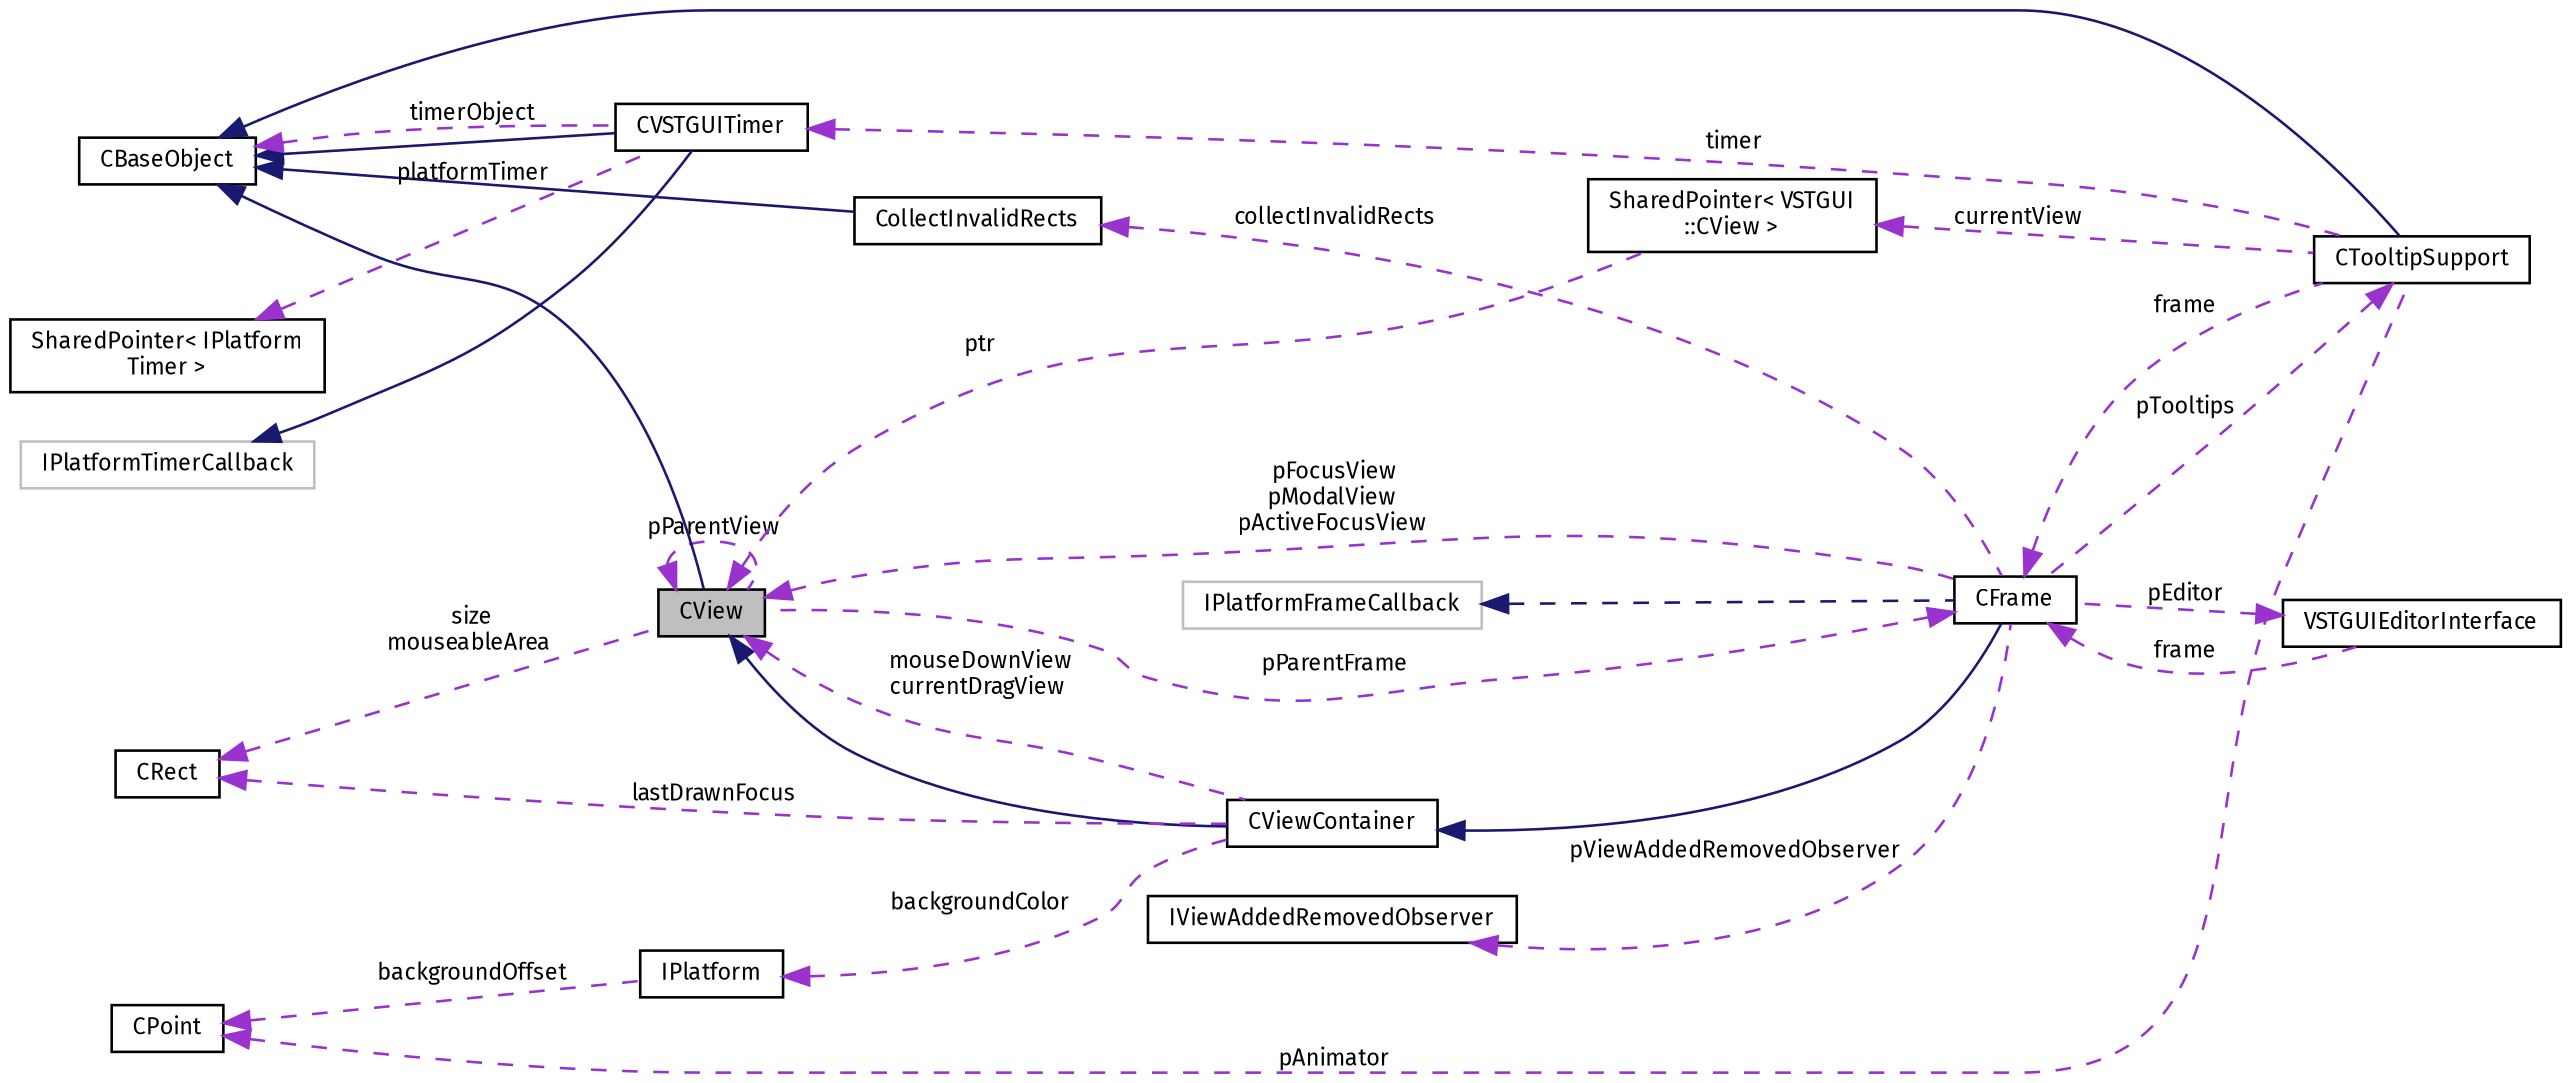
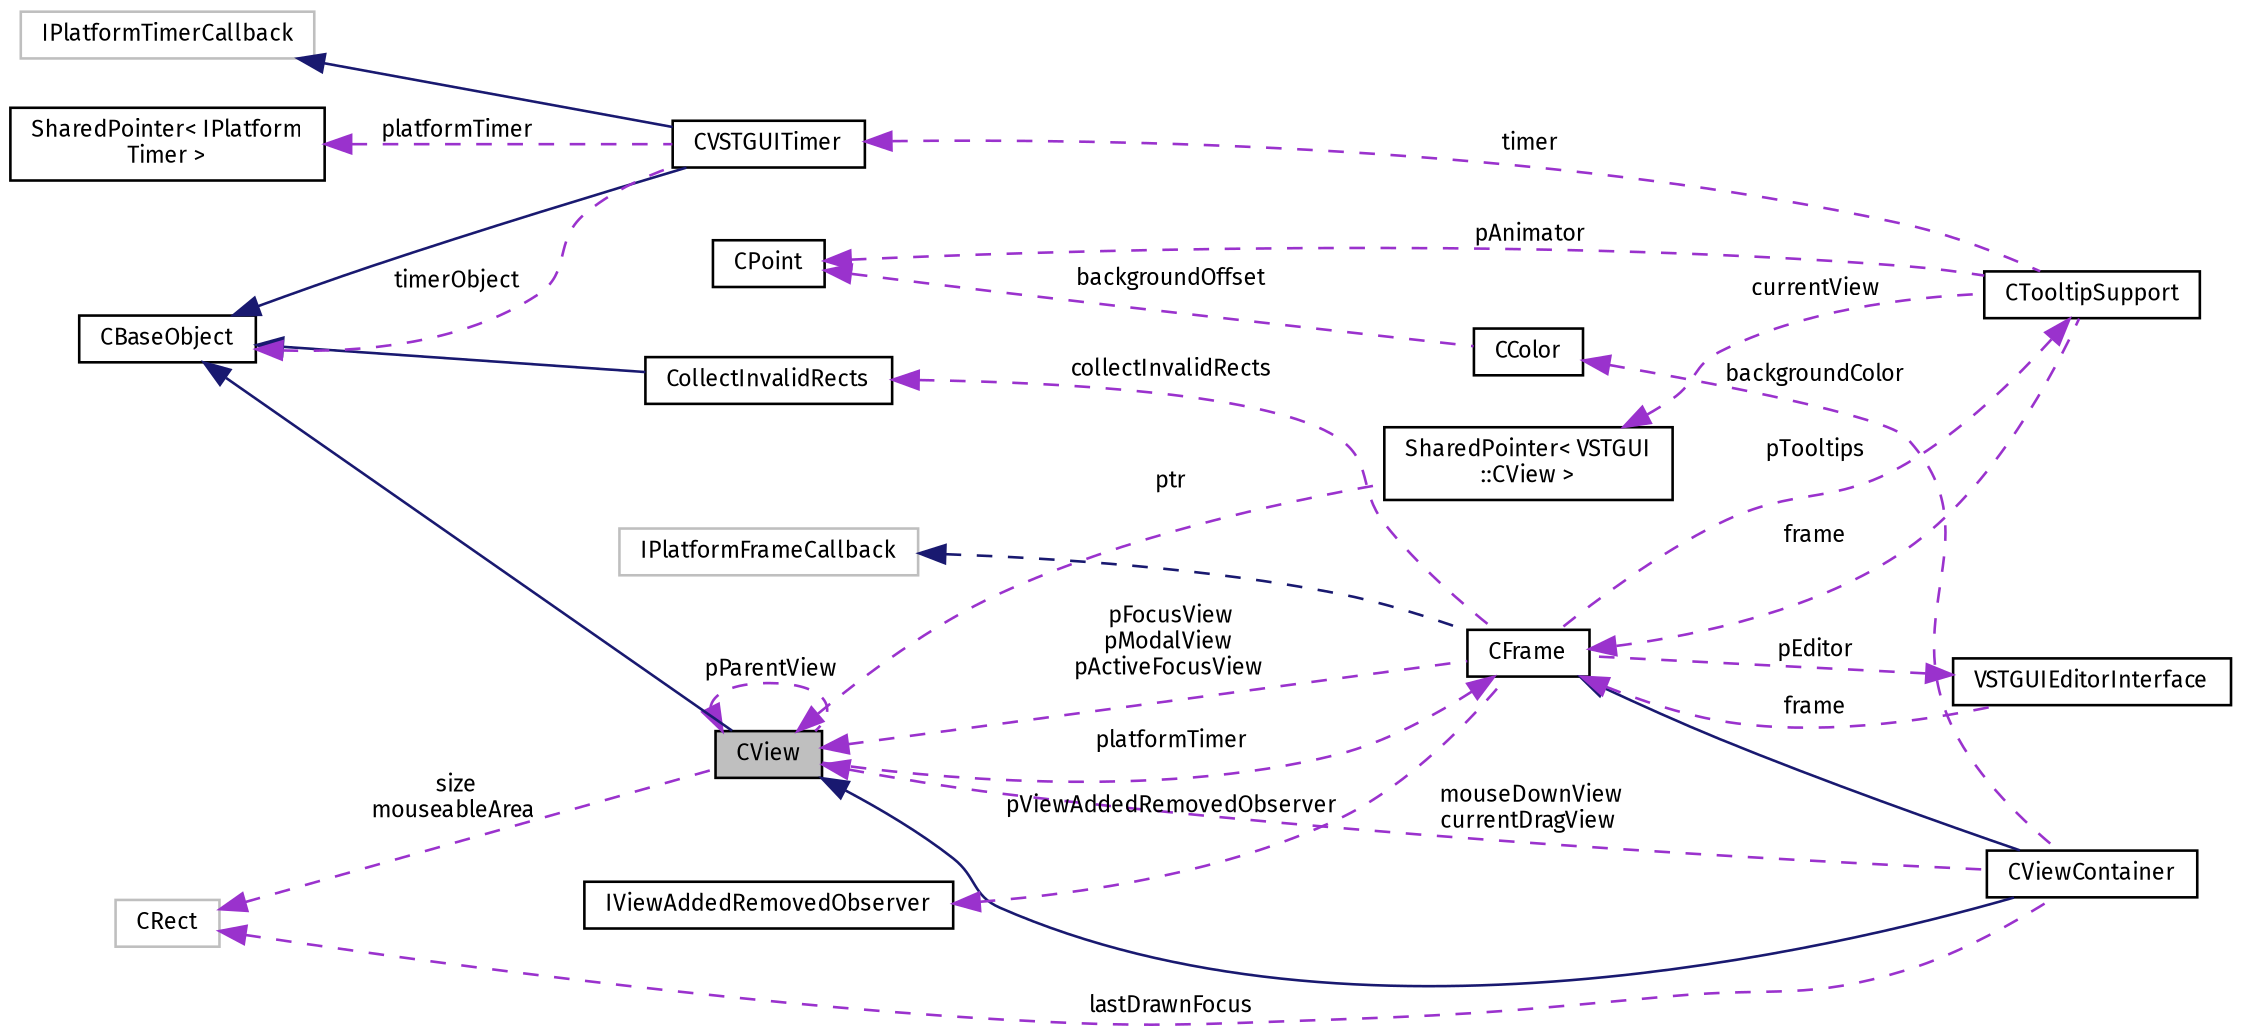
edge "CTooltipSupport" -> "CBaseObject": removed
edge "CView" -> "CFrame": label " pParentFrame" -> " platformTimer"
node "CRect": color black -> grey75
edge "CFrame" -> "CViewContainer": reversed
node "IPlatform": label "IPlatform" -> "CColor"
